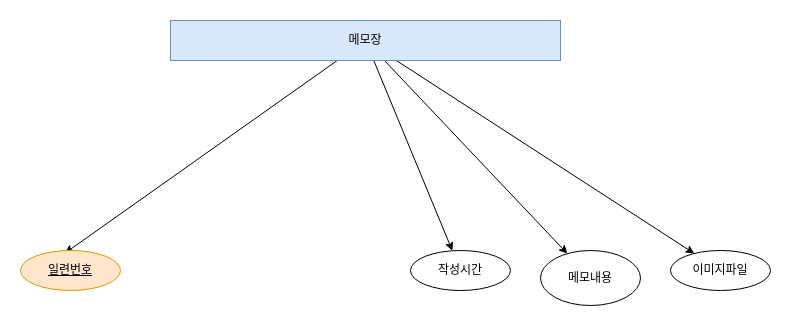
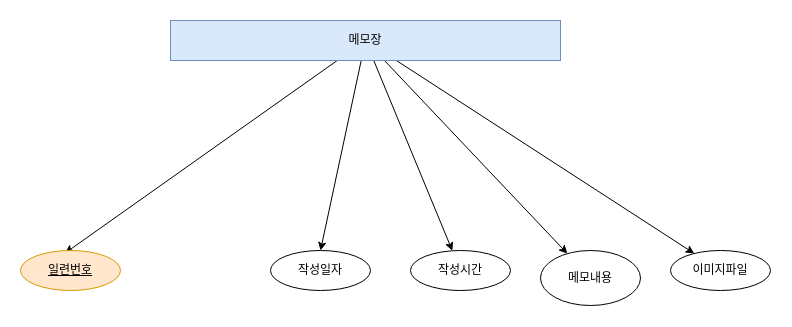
edge "메모장" -> "작성일자": added
node "작성일자": added
